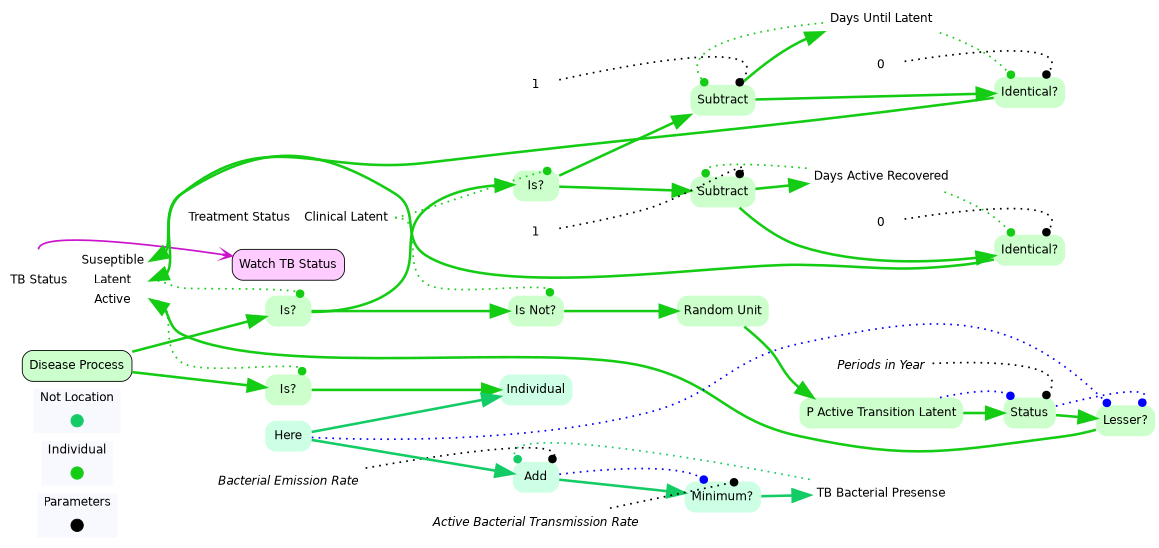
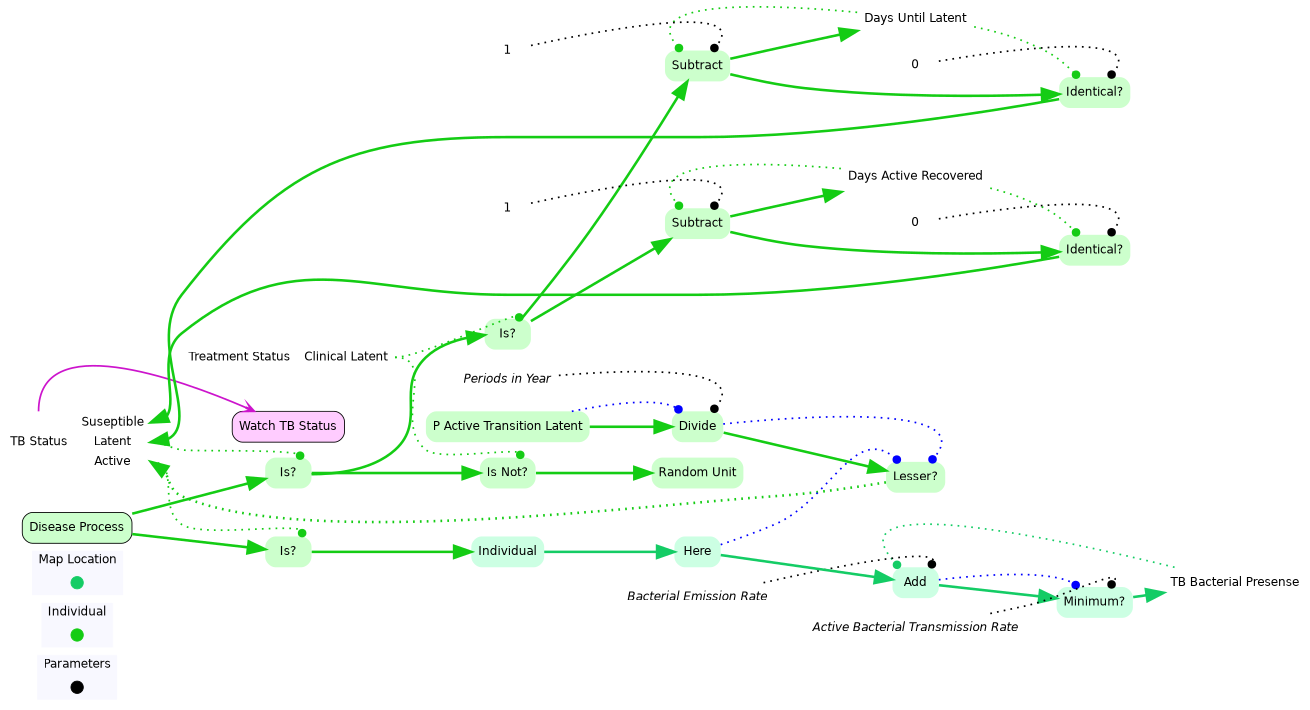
edge "Random Unit" -> "P Active Transition Latent": removed
edge "Lesser?" -> "TB Status": style solid -> dotted
cluster "Not Location": label "Not Location" -> "Map Location"
node "Status": label "Status" -> "Divide"
edge "Here" -> "Individual": reversed
